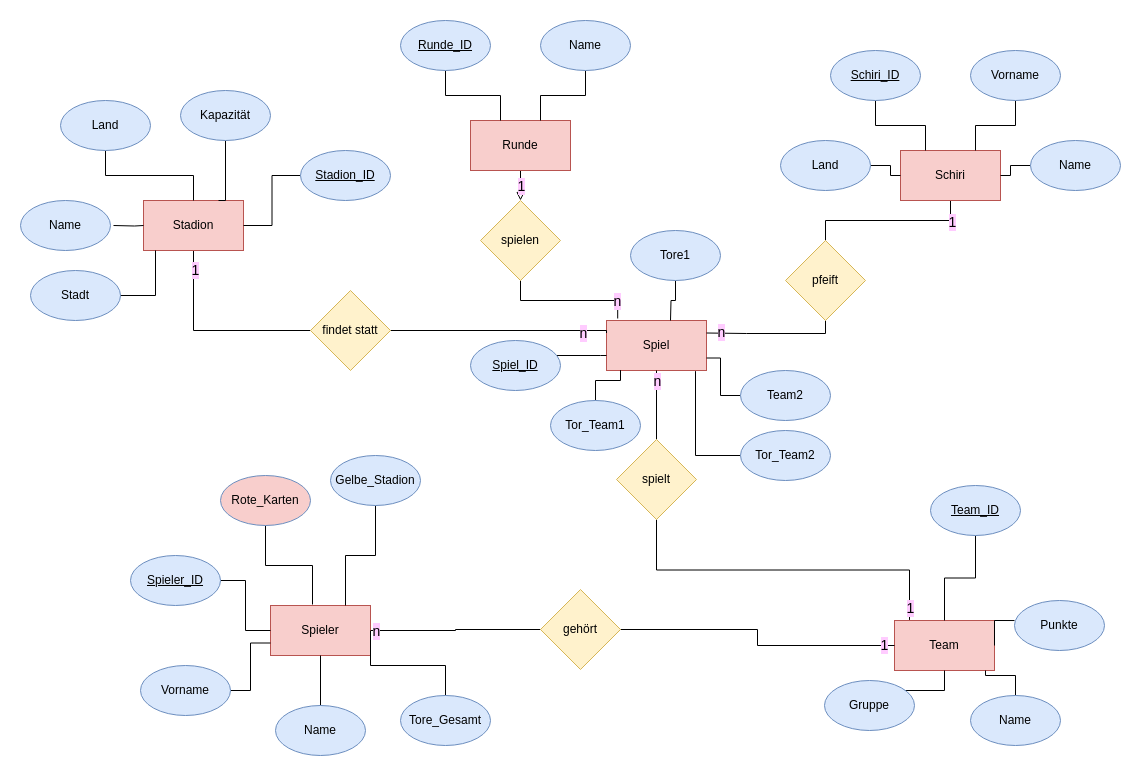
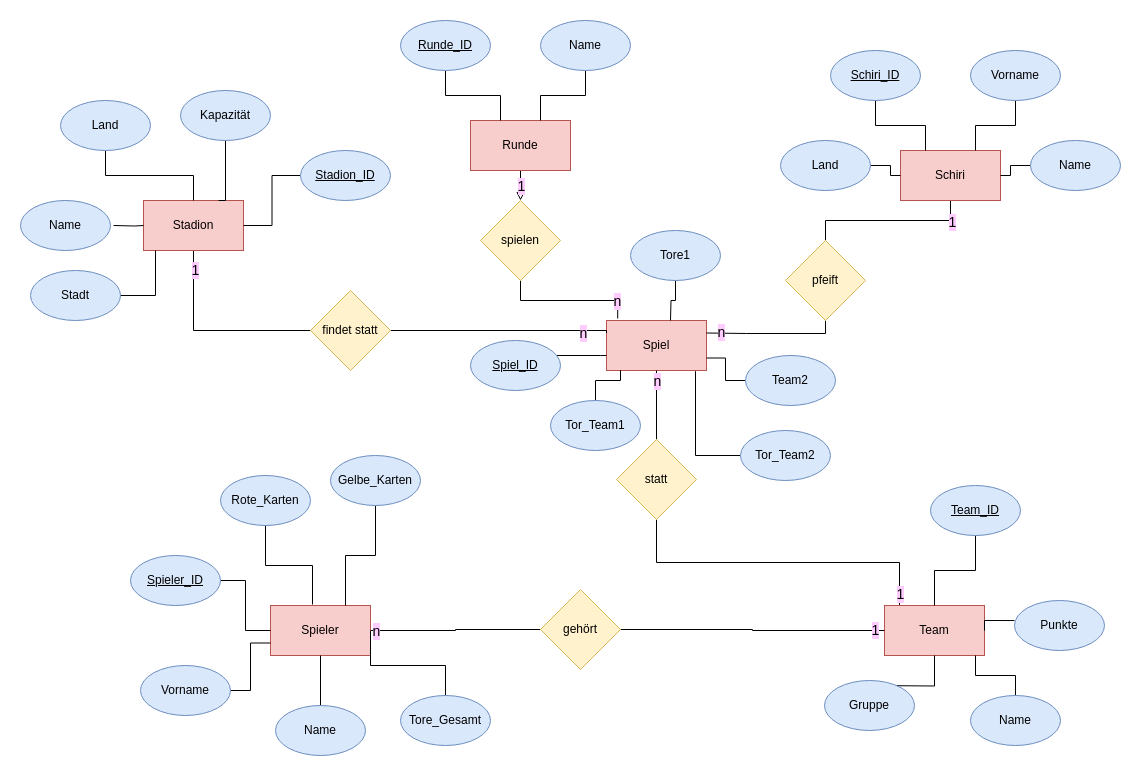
node "Team2": moved (786, 396) -> (791, 381)
node "spielt": label "spielt" -> "statt"
node "Gelbe_Stadion": label "Gelbe_Stadion" -> "Gelbe_Karten"
node "Rote_Karten": fillcolor #f8cecc -> #dae8fc
node "Team": moved (945, 646) -> (935, 631)
